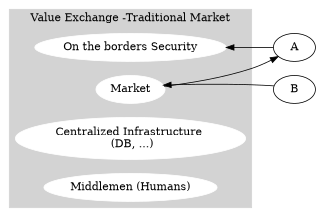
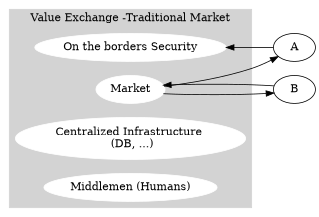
edge "Market" -> "B": added
